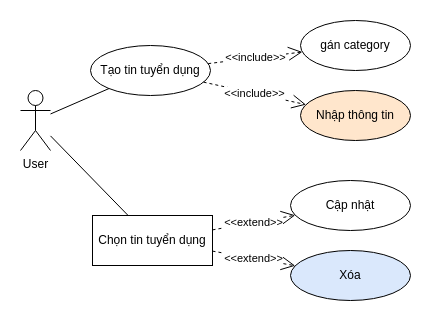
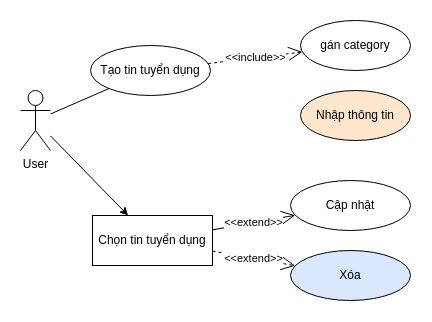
edge "Tạo tin tuyển dụng" -> "Nhập thông tin": removed, label "<<include>>"
edge "User" -- "Chọn tin tuyển dụng": arrowhead none -> classic
edge "Chọn tin tuyển dụng" -> "Cập nhật": style dashed -> solid
